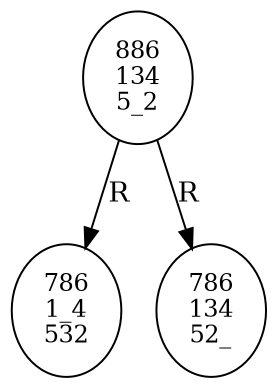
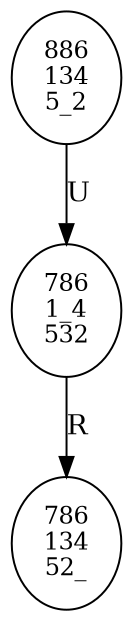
edge "886 134 5_2" -> "786 134 52_": now "786 1_4 532" -> "786 134 52_"
edge "886 134 5_2" -> "786 1_4 532": label "R" -> "U"
